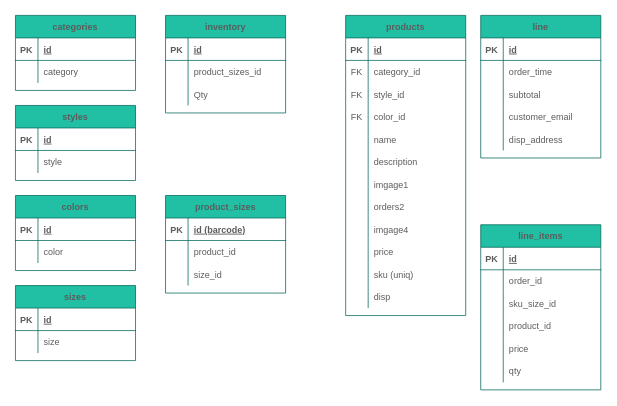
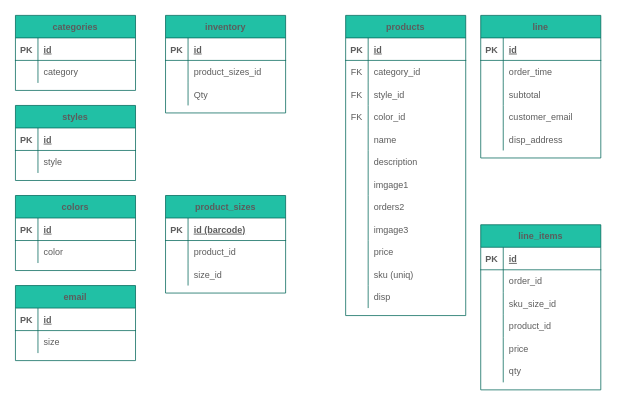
node "imgage4": label "imgage4" -> "imgage3"
node "sizes": label "sizes" -> "email"
